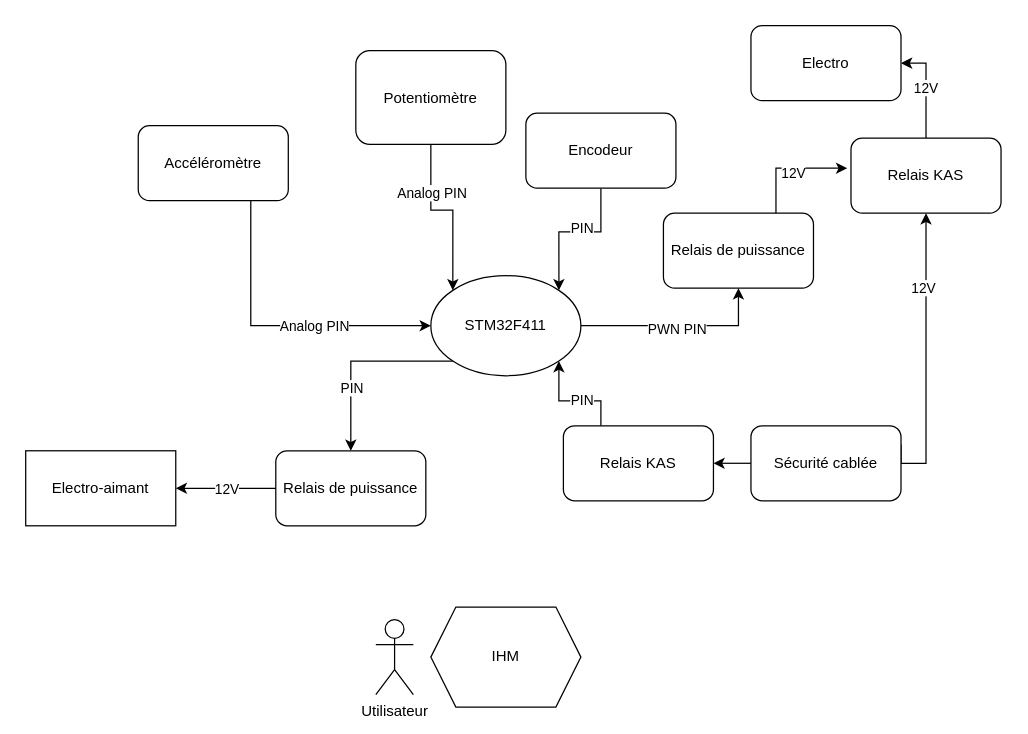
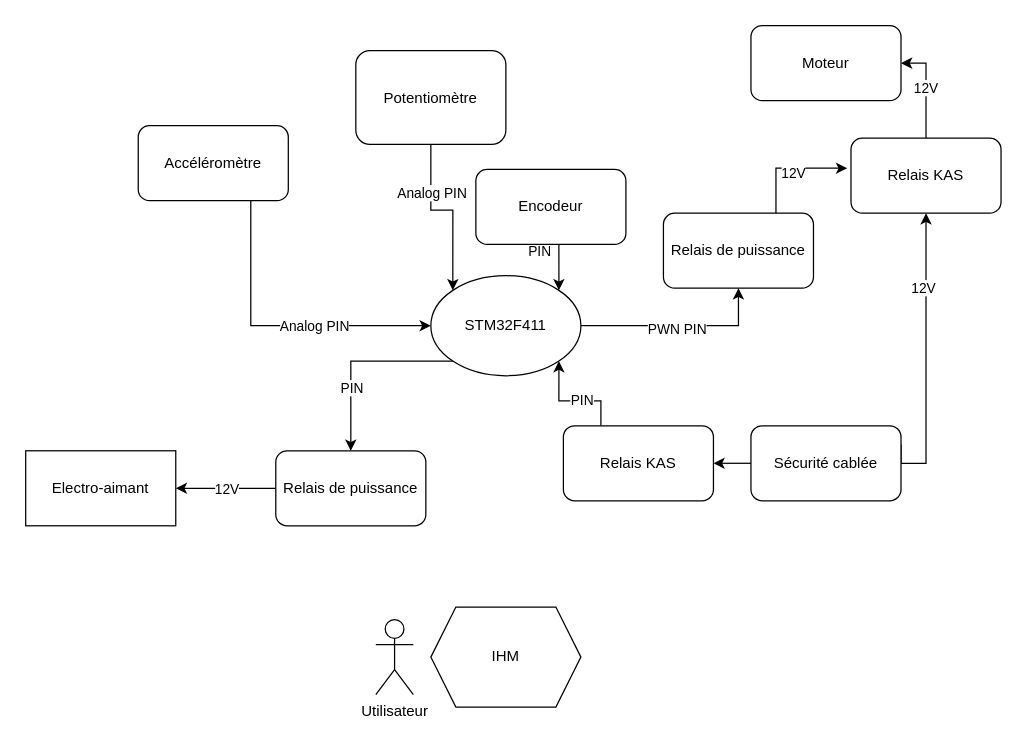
node "Electro": label "Electro" -> "Moteur"
node "Encodeur": moved (601, 151) -> (551, 207)
